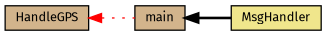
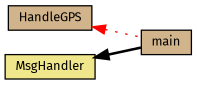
edge "MsgHandler" -> "main": reversed
